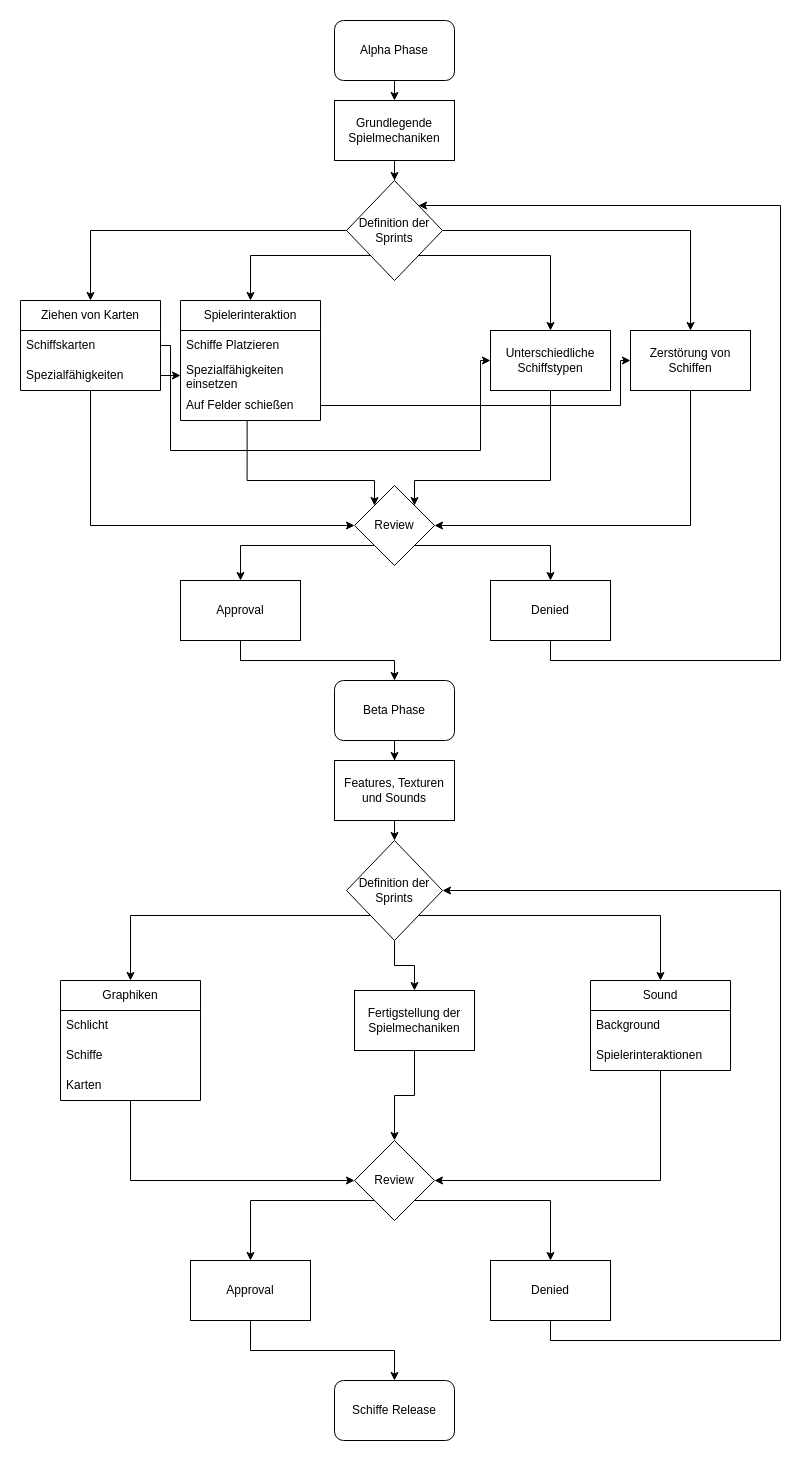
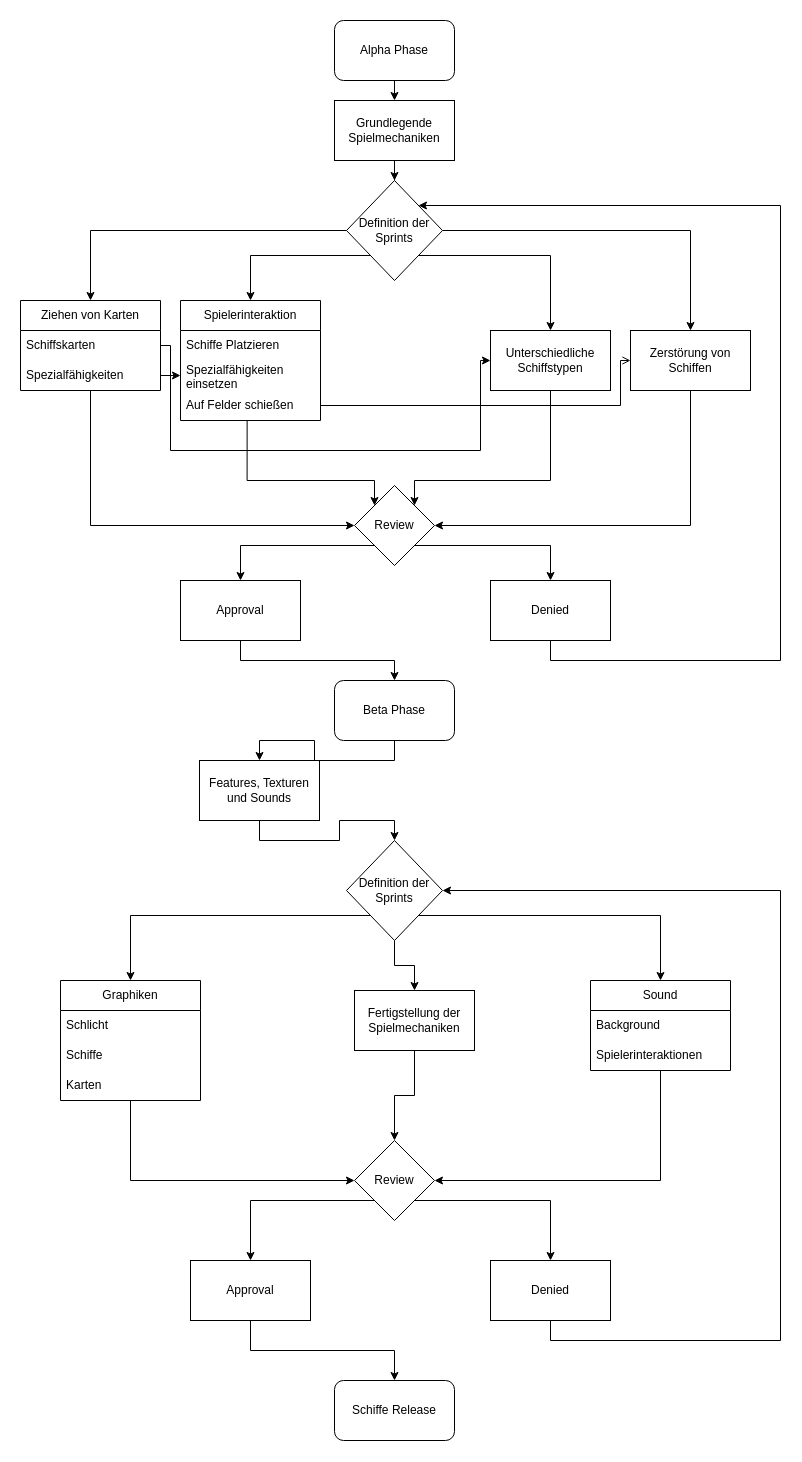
edge "Auf Felder schießen" -> "Zerstörung von Schiffen": arrowhead classic -> open
node "Features, Texturen und Sounds": moved (395, 791) -> (260, 791)
